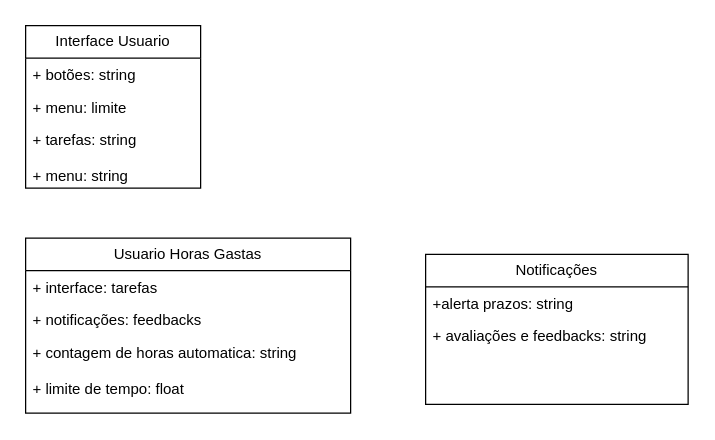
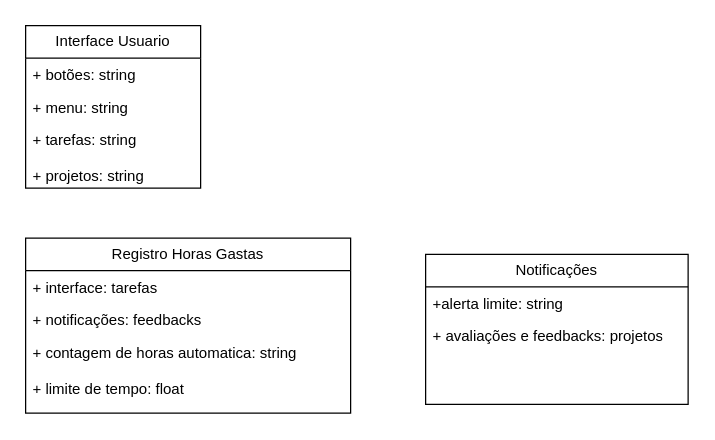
node "+ menu: limite": label "+ menu: limite" -> "+ menu: string"
node "+ tarefas: string + menu: string": label "+ tarefas: string + menu: string" -> "+ tarefas: string + projetos: string"
node "Usuario Horas Gastas": label "Usuario Horas Gastas" -> "Registro Horas Gastas"
node "+alerta prazos: string": label "+alerta prazos: string" -> "+alerta limite: string"
node "+ avaliações e feedbacks: string": label "+ avaliações e feedbacks: string" -> "+ avaliações e feedbacks: projetos"
